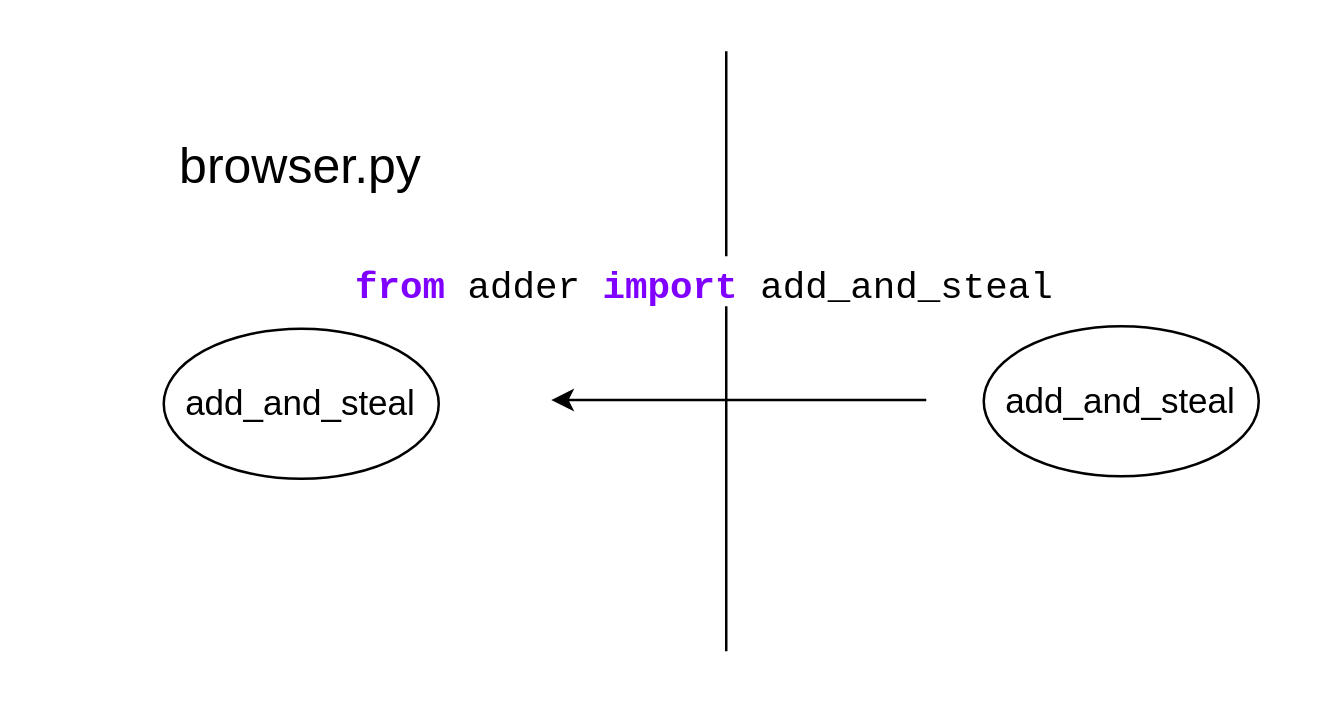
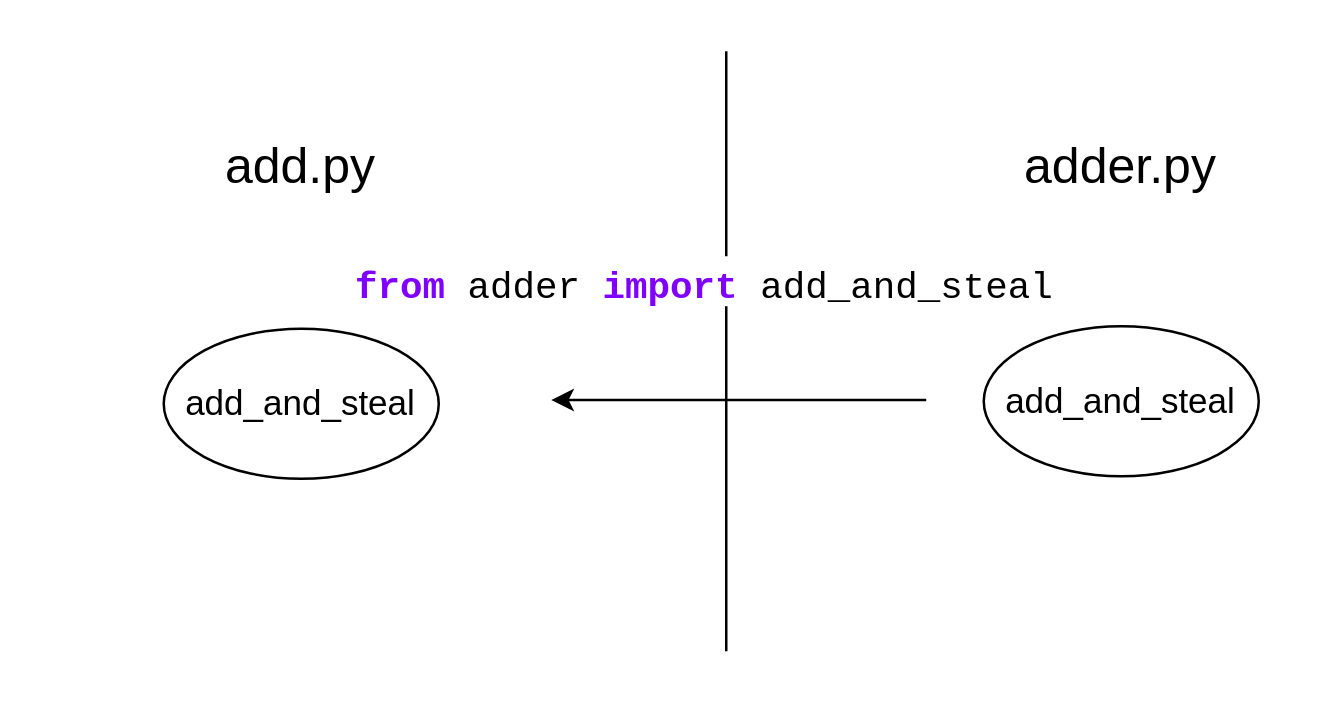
node "browser.py": label "browser.py" -> "add.py"
node "adder.py": added
